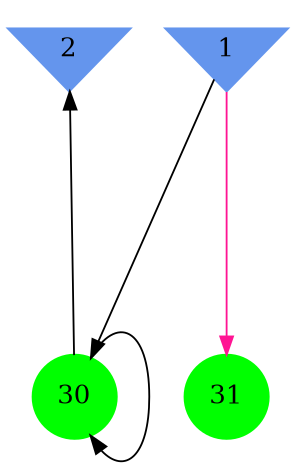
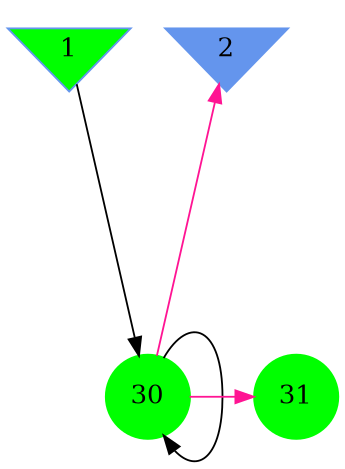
node "1": fillcolor cornflowerblue -> green
edge "1" -> "31": now "30" -> "31"
edge "30" -> "2": color black -> deeppink
